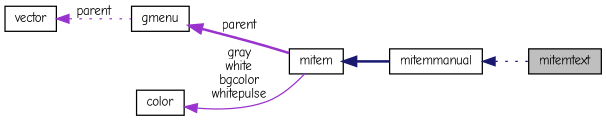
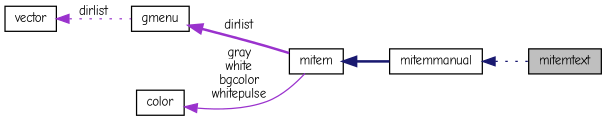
edge "gmenu" -> "vector": label "parent" -> "dirlist"
edge "mitem" -> "gmenu": label "parent" -> "dirlist"
